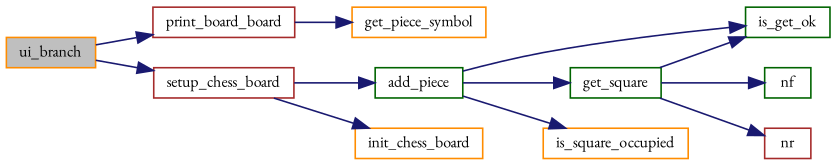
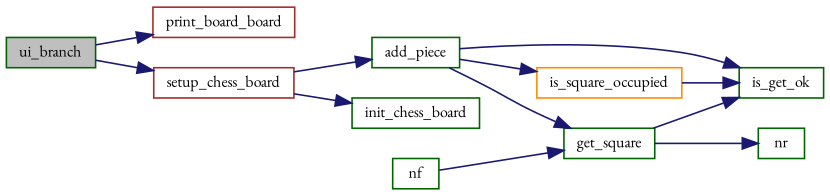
node "get_piece_symbol": removed
node "ui_branch": color darkorange -> darkgreen
edge "is_square_occupied" -> "is_get_ok": added
edge "get_square" -> "nf": reversed
node "init_chess_board": color darkorange -> darkgreen
node "nr": color brown -> darkgreen
